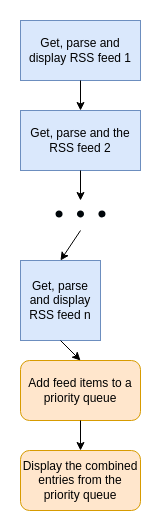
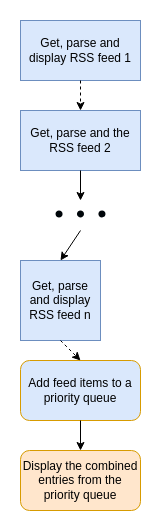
edge "Get, parse and display RSS feed 1" -> "Get, parse and the RSS feed 2": style solid -> dashed
edge "Get, parse and display RSS feed n" -> "Add feed items to a priority queue": style solid -> dashed
node "Add feed items to a priority queue": fillcolor #ffe6cc -> #dae8fc
